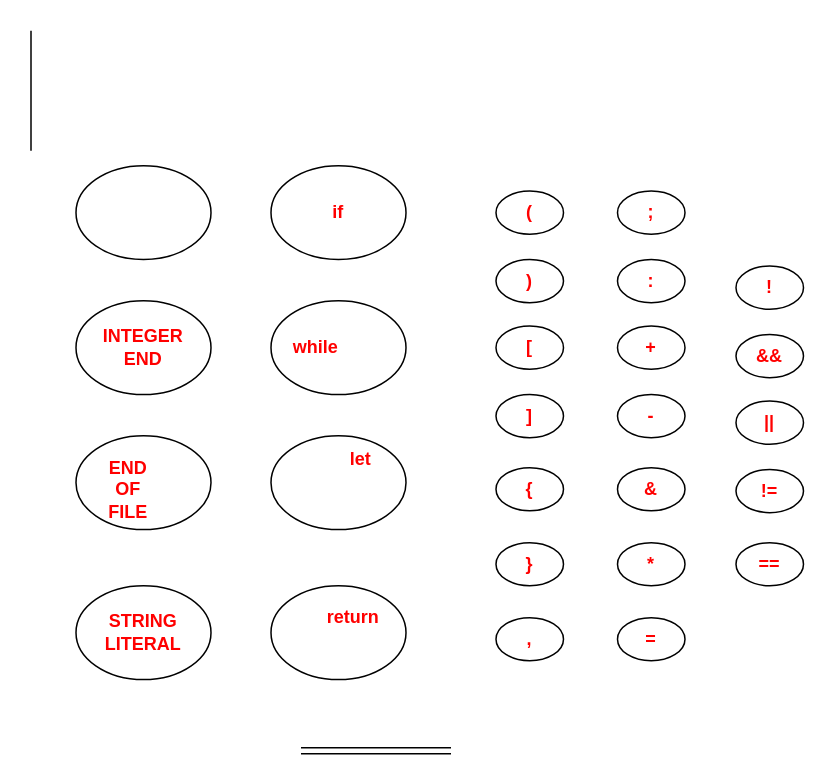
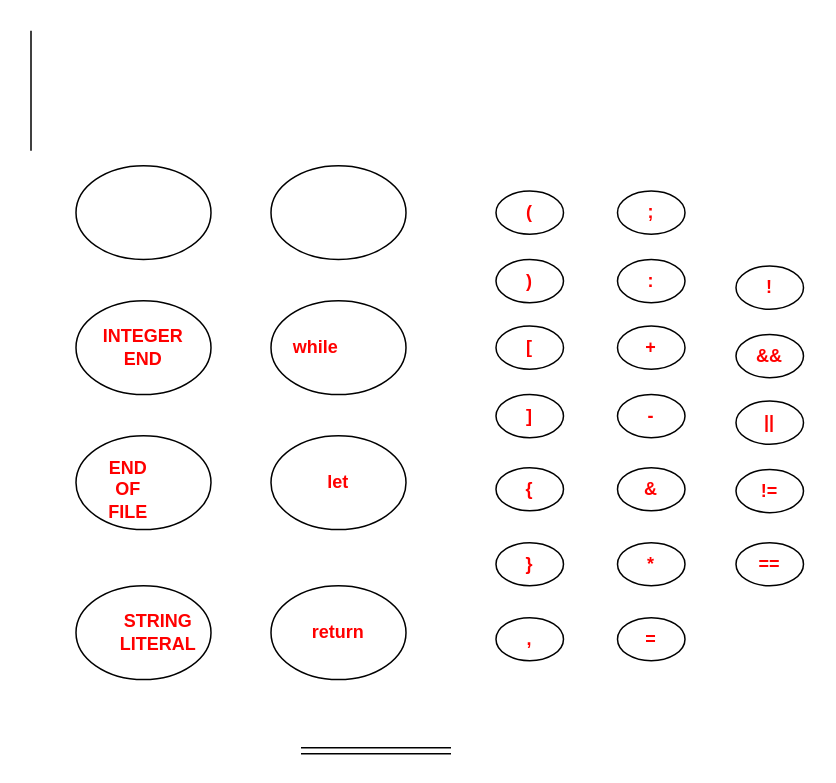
node "if": removed
node "let": moved (361, 460) -> (338, 483)
node "return": moved (353, 618) -> (338, 633)
node "STRING LITERAL": moved (143, 633) -> (158, 633)
